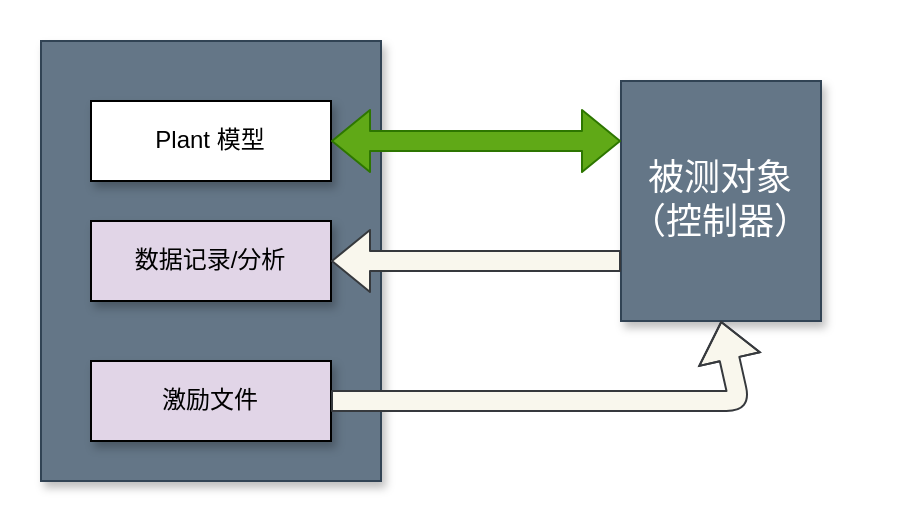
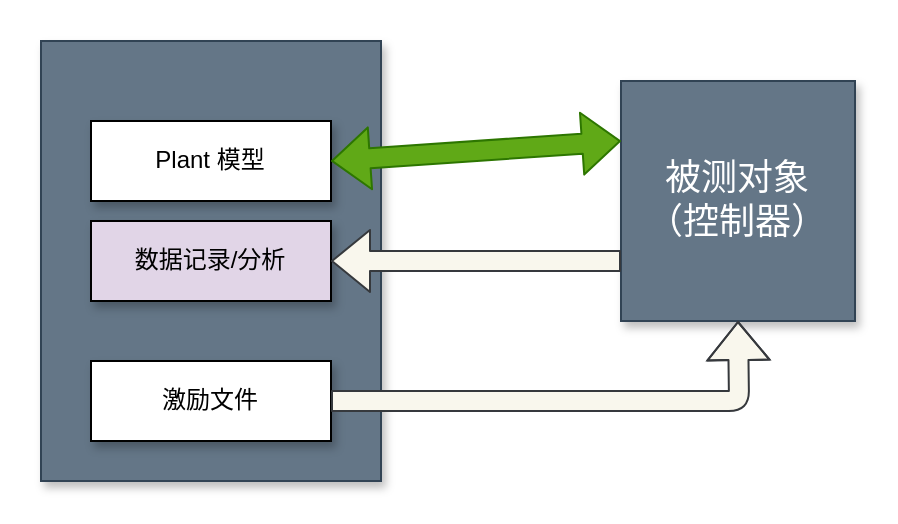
node "Plant 模型": moved (211, 141) -> (211, 161)
node "被测对象 （控制器）": size 200x240 -> 234x240
node "激励文件": fillcolor #e1d5e7 -> #ffffff
